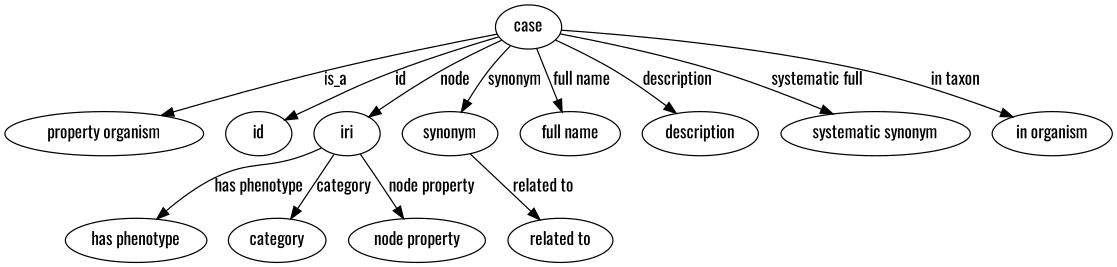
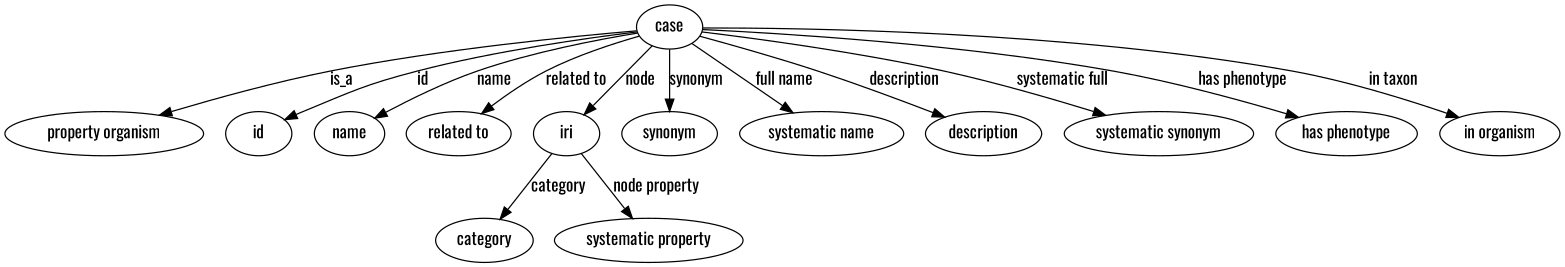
node "name": added
node "full name": label "full name" -> "systematic name"
edge "iri" -> "has phenotype": now "case" -> "has phenotype"
edge "synonym" -> "related to": now "case" -> "related to"
node "node property": label "node property" -> "systematic property"
